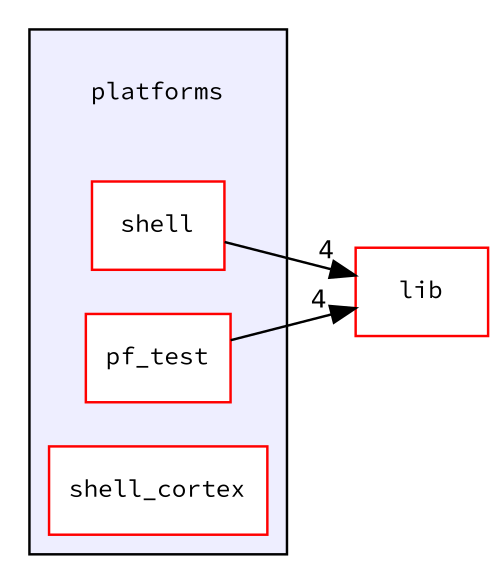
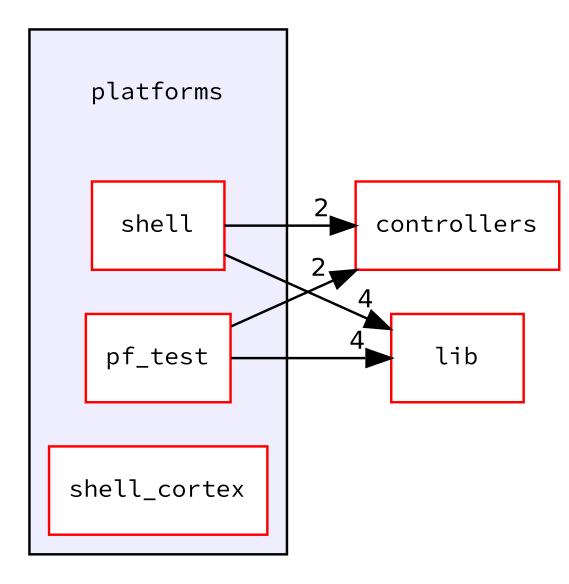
node "controllers": added
